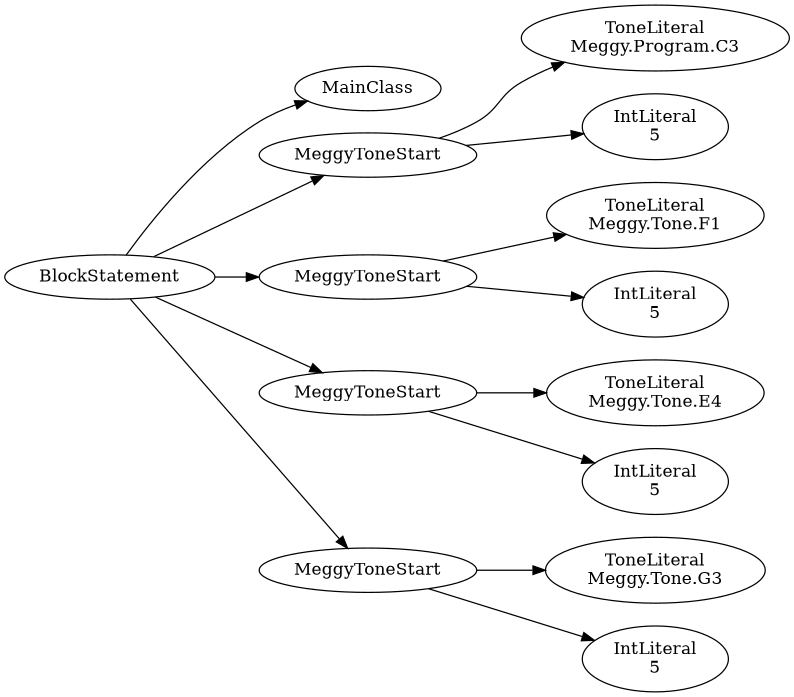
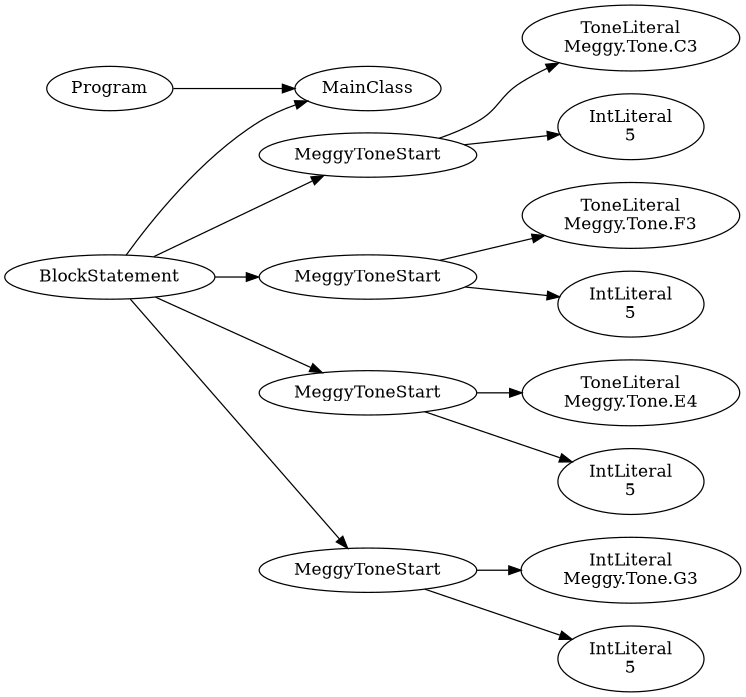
node "ToneLiteral Meggy.Program.C3": label "ToneLiteral Meggy.Program.C3" -> "ToneLiteral Meggy.Tone.C3"
node "Program": added
node "ToneLiteral Meggy.Tone.F1": label "ToneLiteral Meggy.Tone.F1" -> "ToneLiteral Meggy.Tone.F3"
node "ToneLiteral Meggy.Tone.G3": label "ToneLiteral Meggy.Tone.G3" -> "IntLiteral Meggy.Tone.G3"
